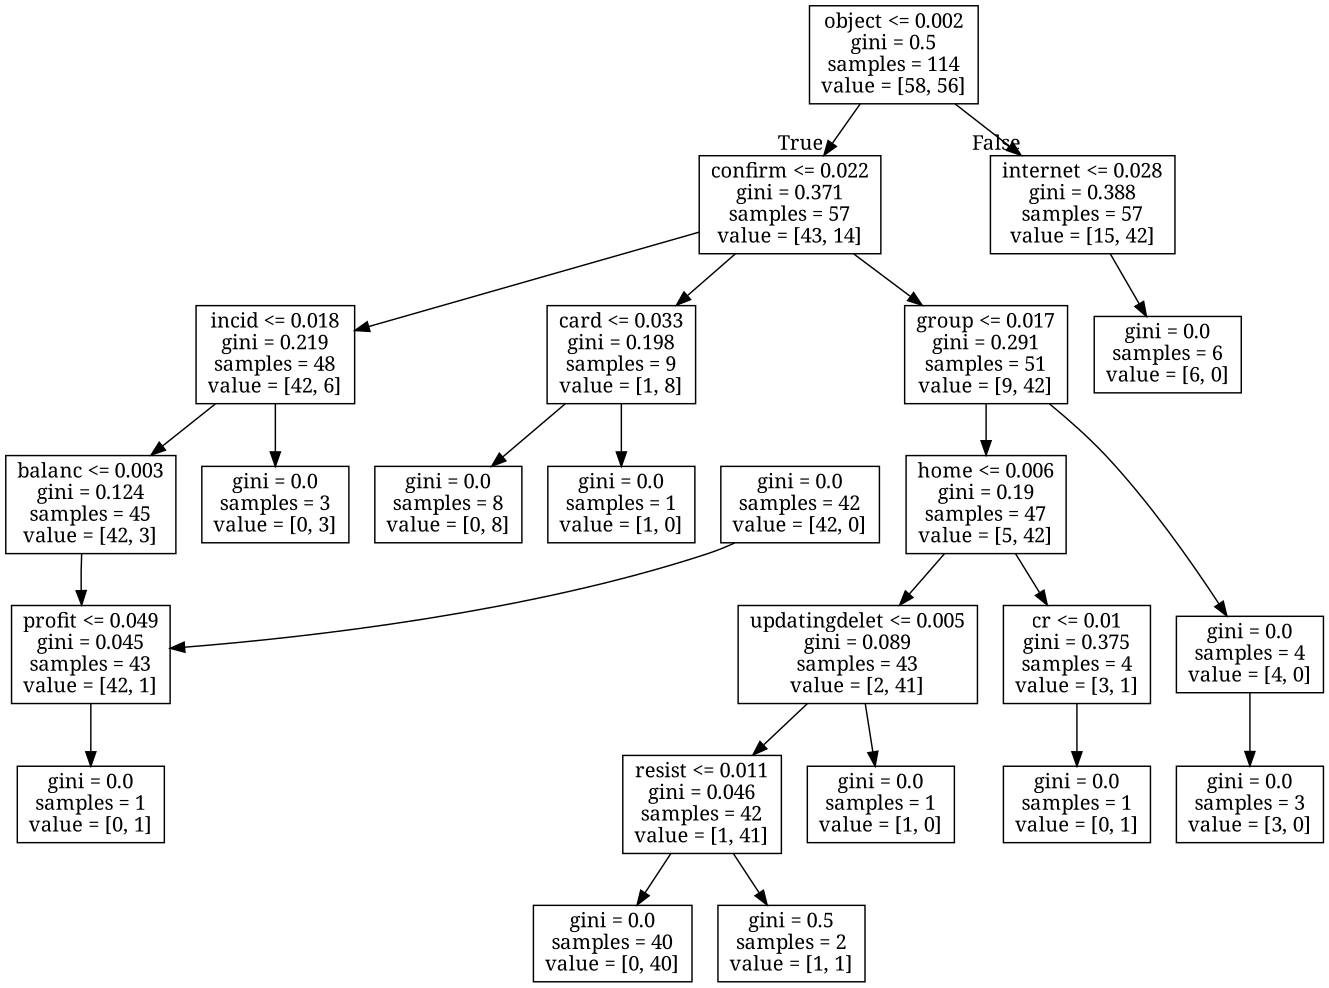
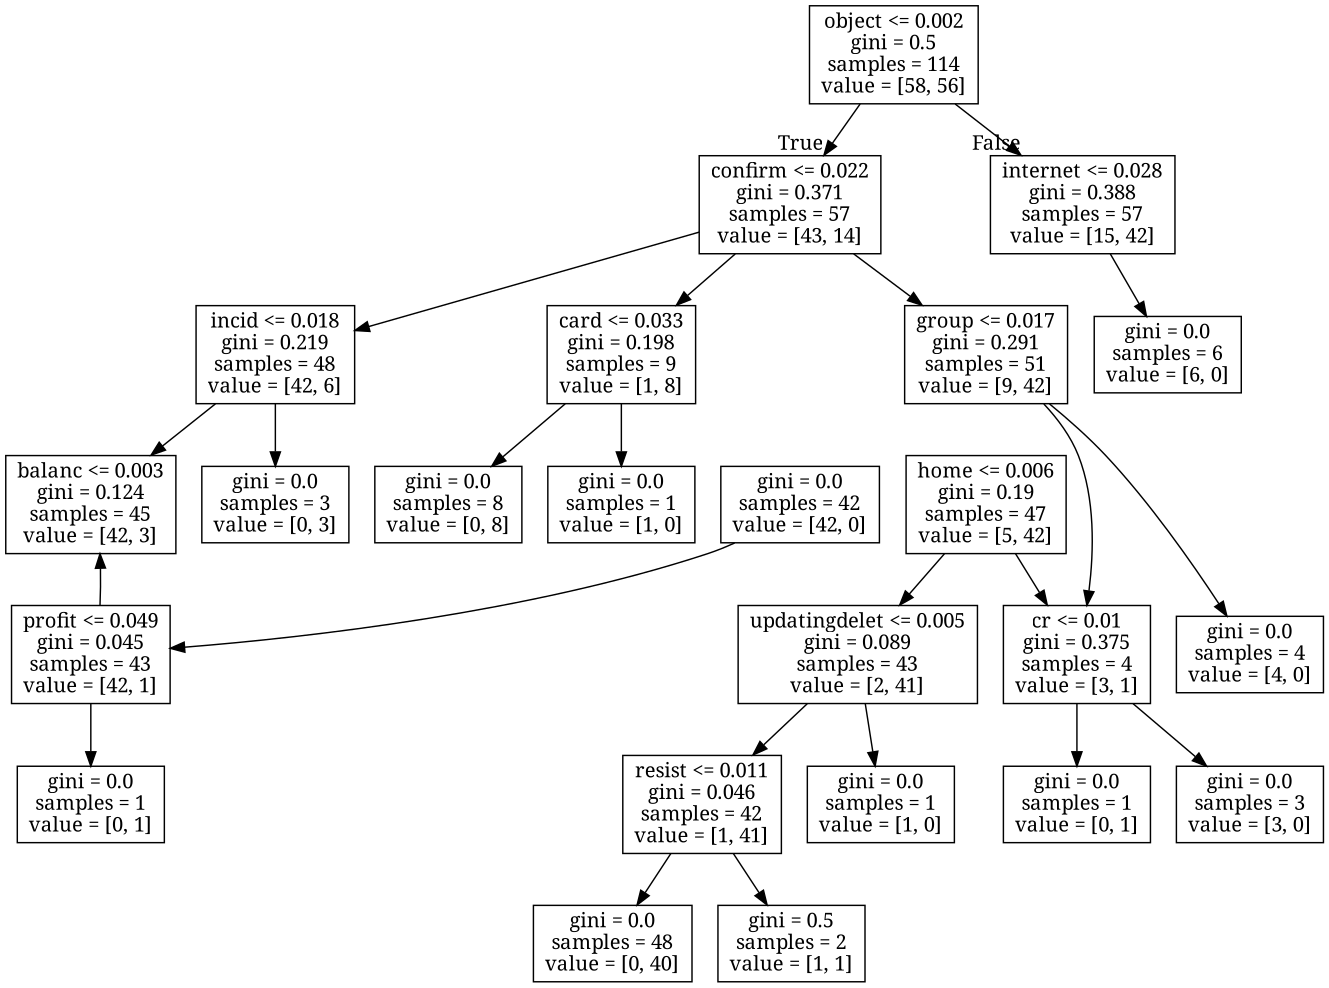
edge "group <= 0.017 gini = 0.291 samples = 51 value = [9, 42]" -> "home <= 0.006 gini = 0.19 samples = 47 value = [5, 42]": now "group <= 0.017 gini = 0.291 samples = 51 value = [9, 42]" -> "cr <= 0.01 gini = 0.375 samples = 4 value = [3, 1]"
edge "balanc <= 0.003 gini = 0.124 samples = 45 value = [42, 3]" -> "profit <= 0.049 gini = 0.045 samples = 43 value = [42, 1]": reversed
edge "gini = 0.0 samples = 4 value = [4, 0]" -> "gini = 0.0 samples = 3 value = [3, 0]": now "cr <= 0.01 gini = 0.375 samples = 4 value = [3, 1]" -> "gini = 0.0 samples = 3 value = [3, 0]"
node "gini = 0.0 samples = 40 value = [0, 40]": label "gini = 0.0 samples = 40 value = [0, 40]" -> "gini = 0.0 samples = 48 value = [0, 40]"
